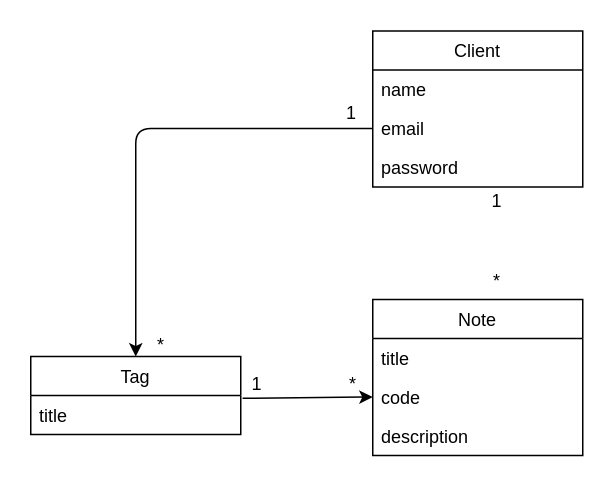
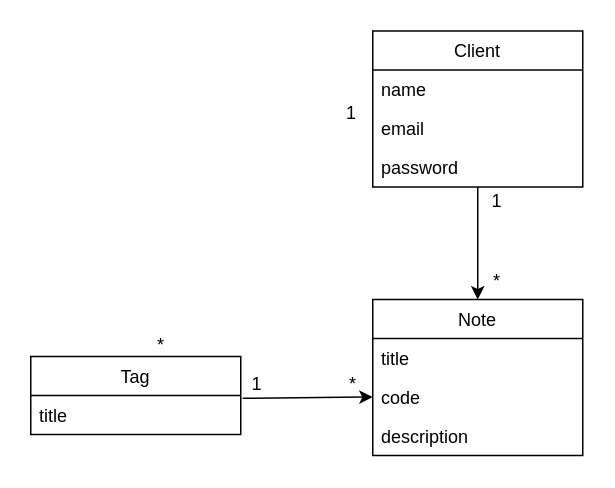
edge "email" -> "Tag": removed
edge "password" -> "Note": added
